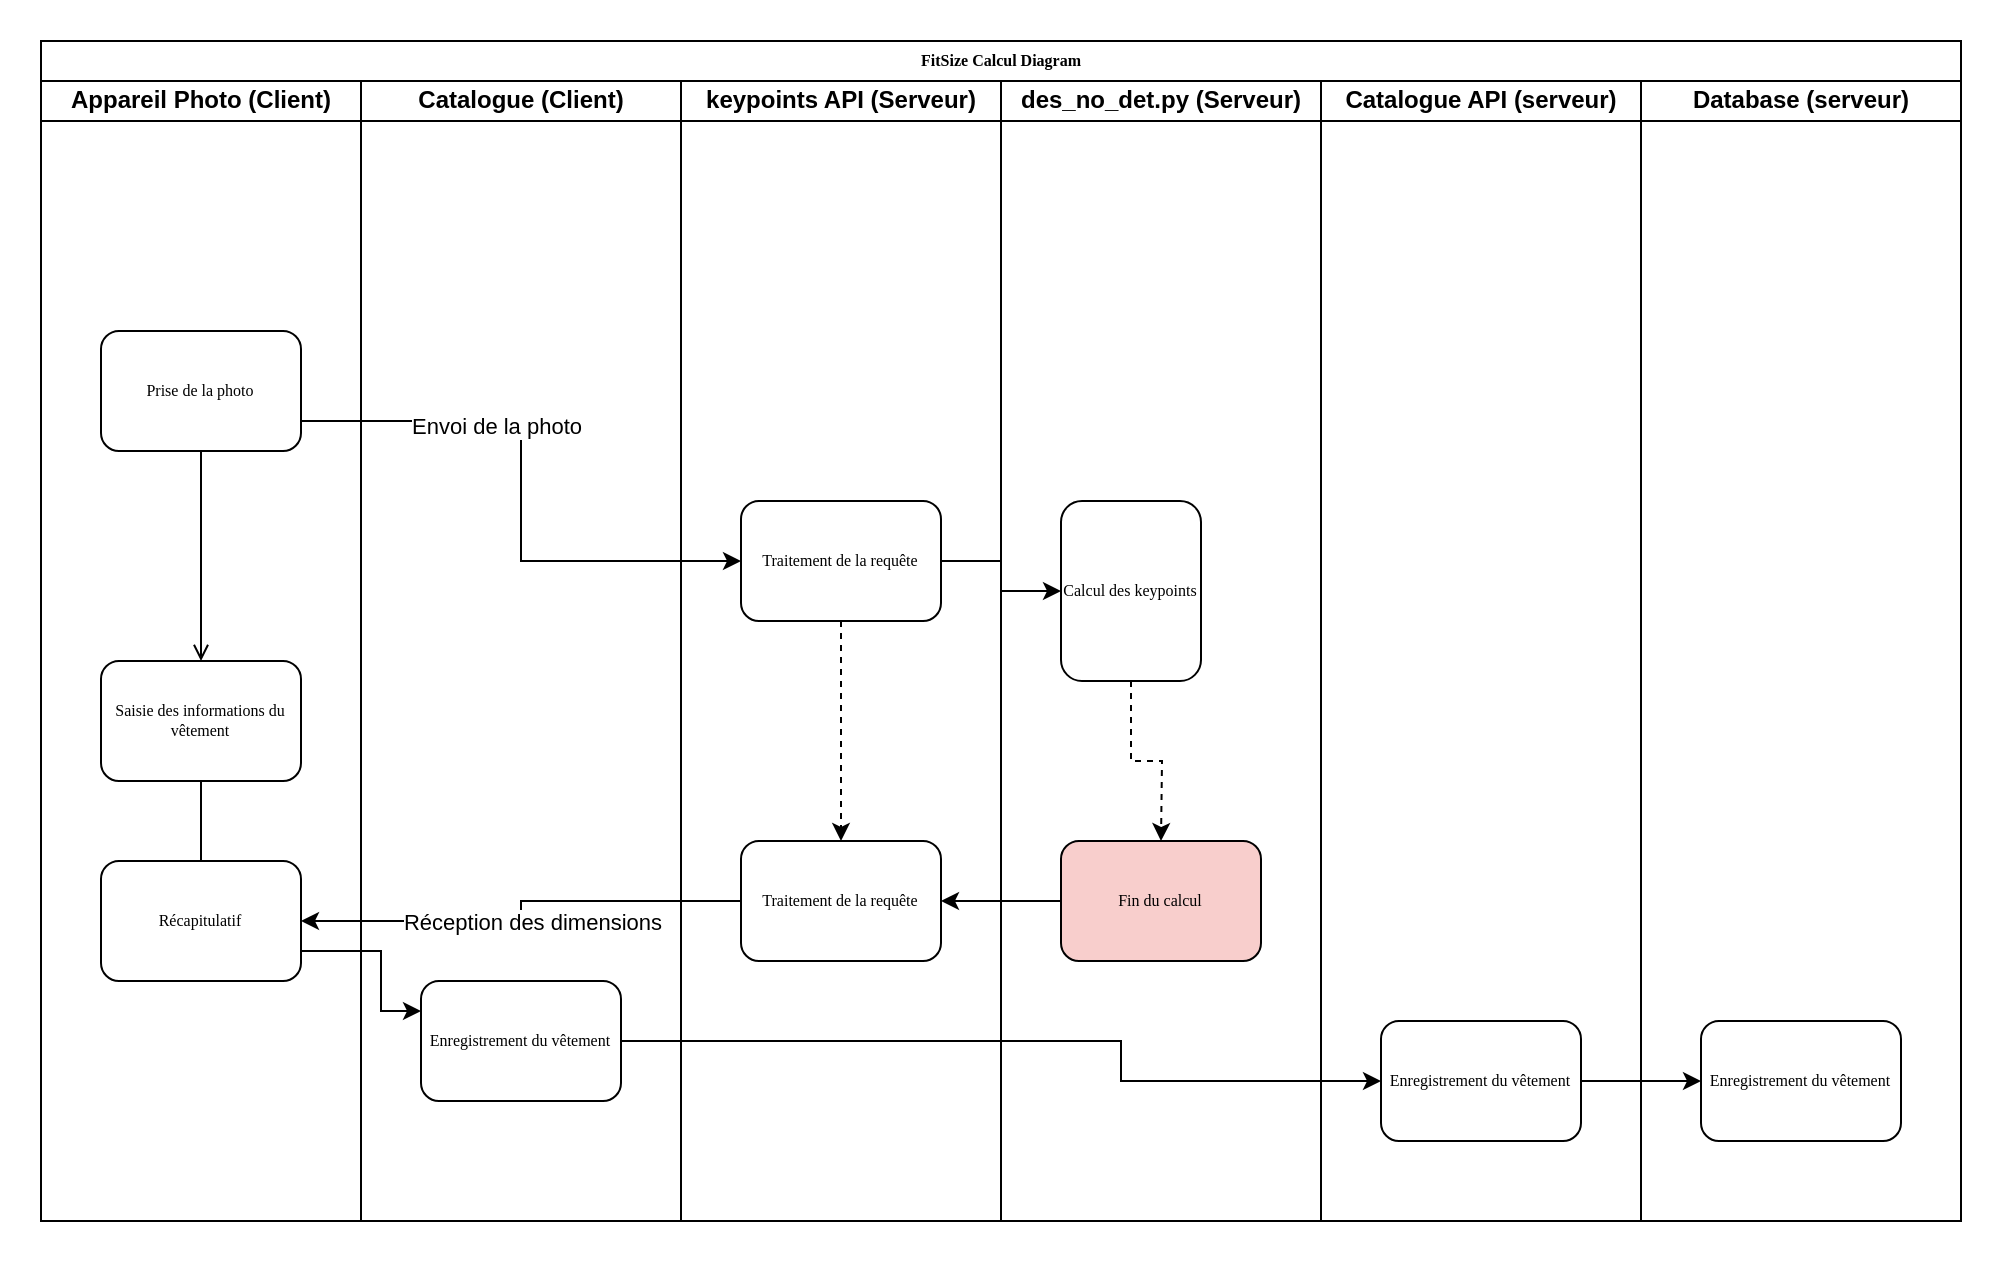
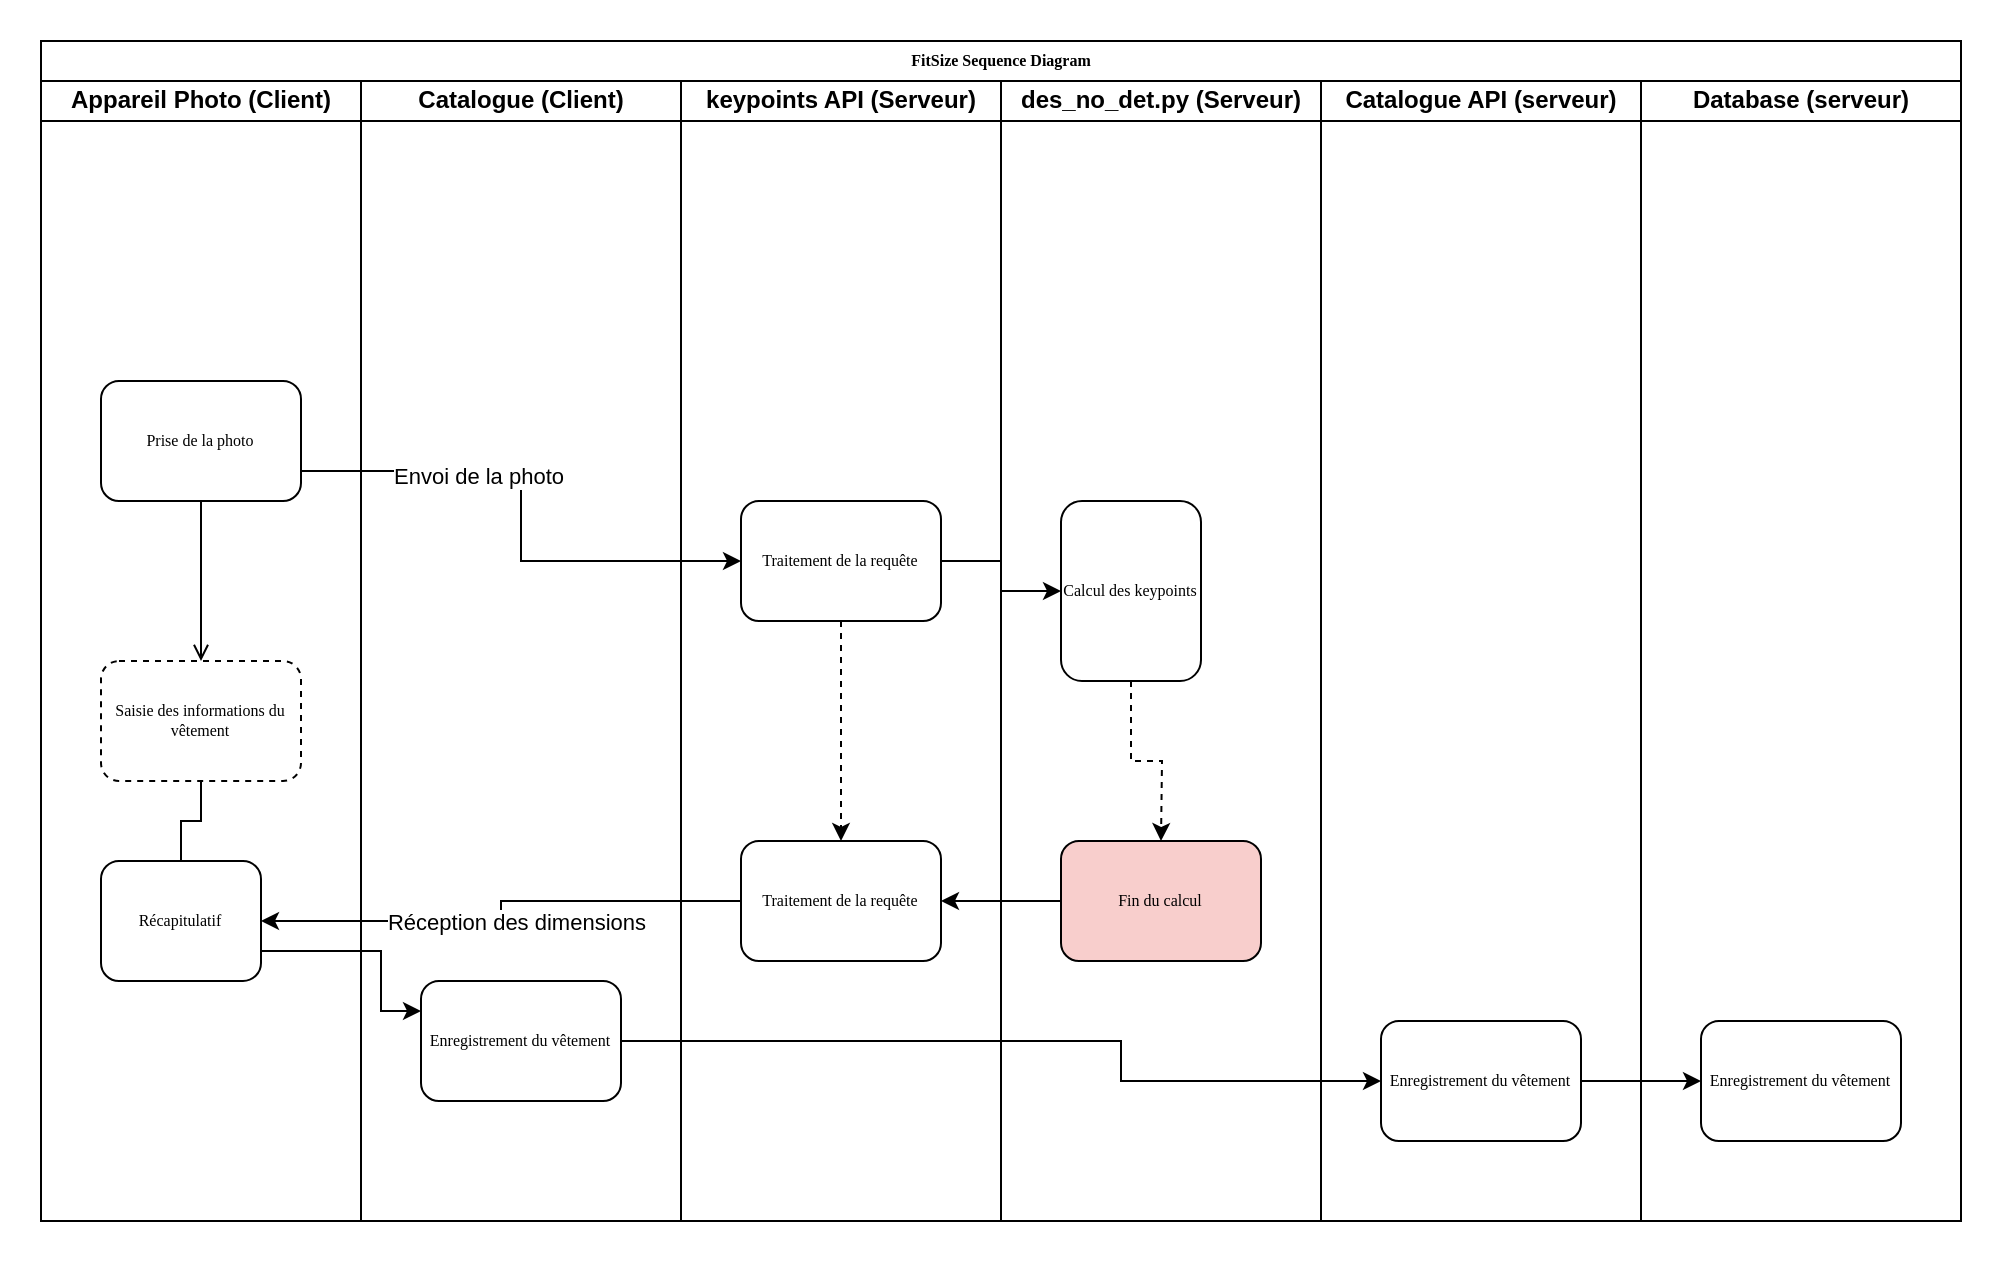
node "FitSize Calcul Diagram": label "FitSize Calcul Diagram" -> "FitSize Sequence Diagram"
node "Prise de la photo": moved (201, 391) -> (201, 441)
node "Saisie des informations du vêtement": style solid -> dashed
node "Récapitulatif": size 200x120 -> 160x120
